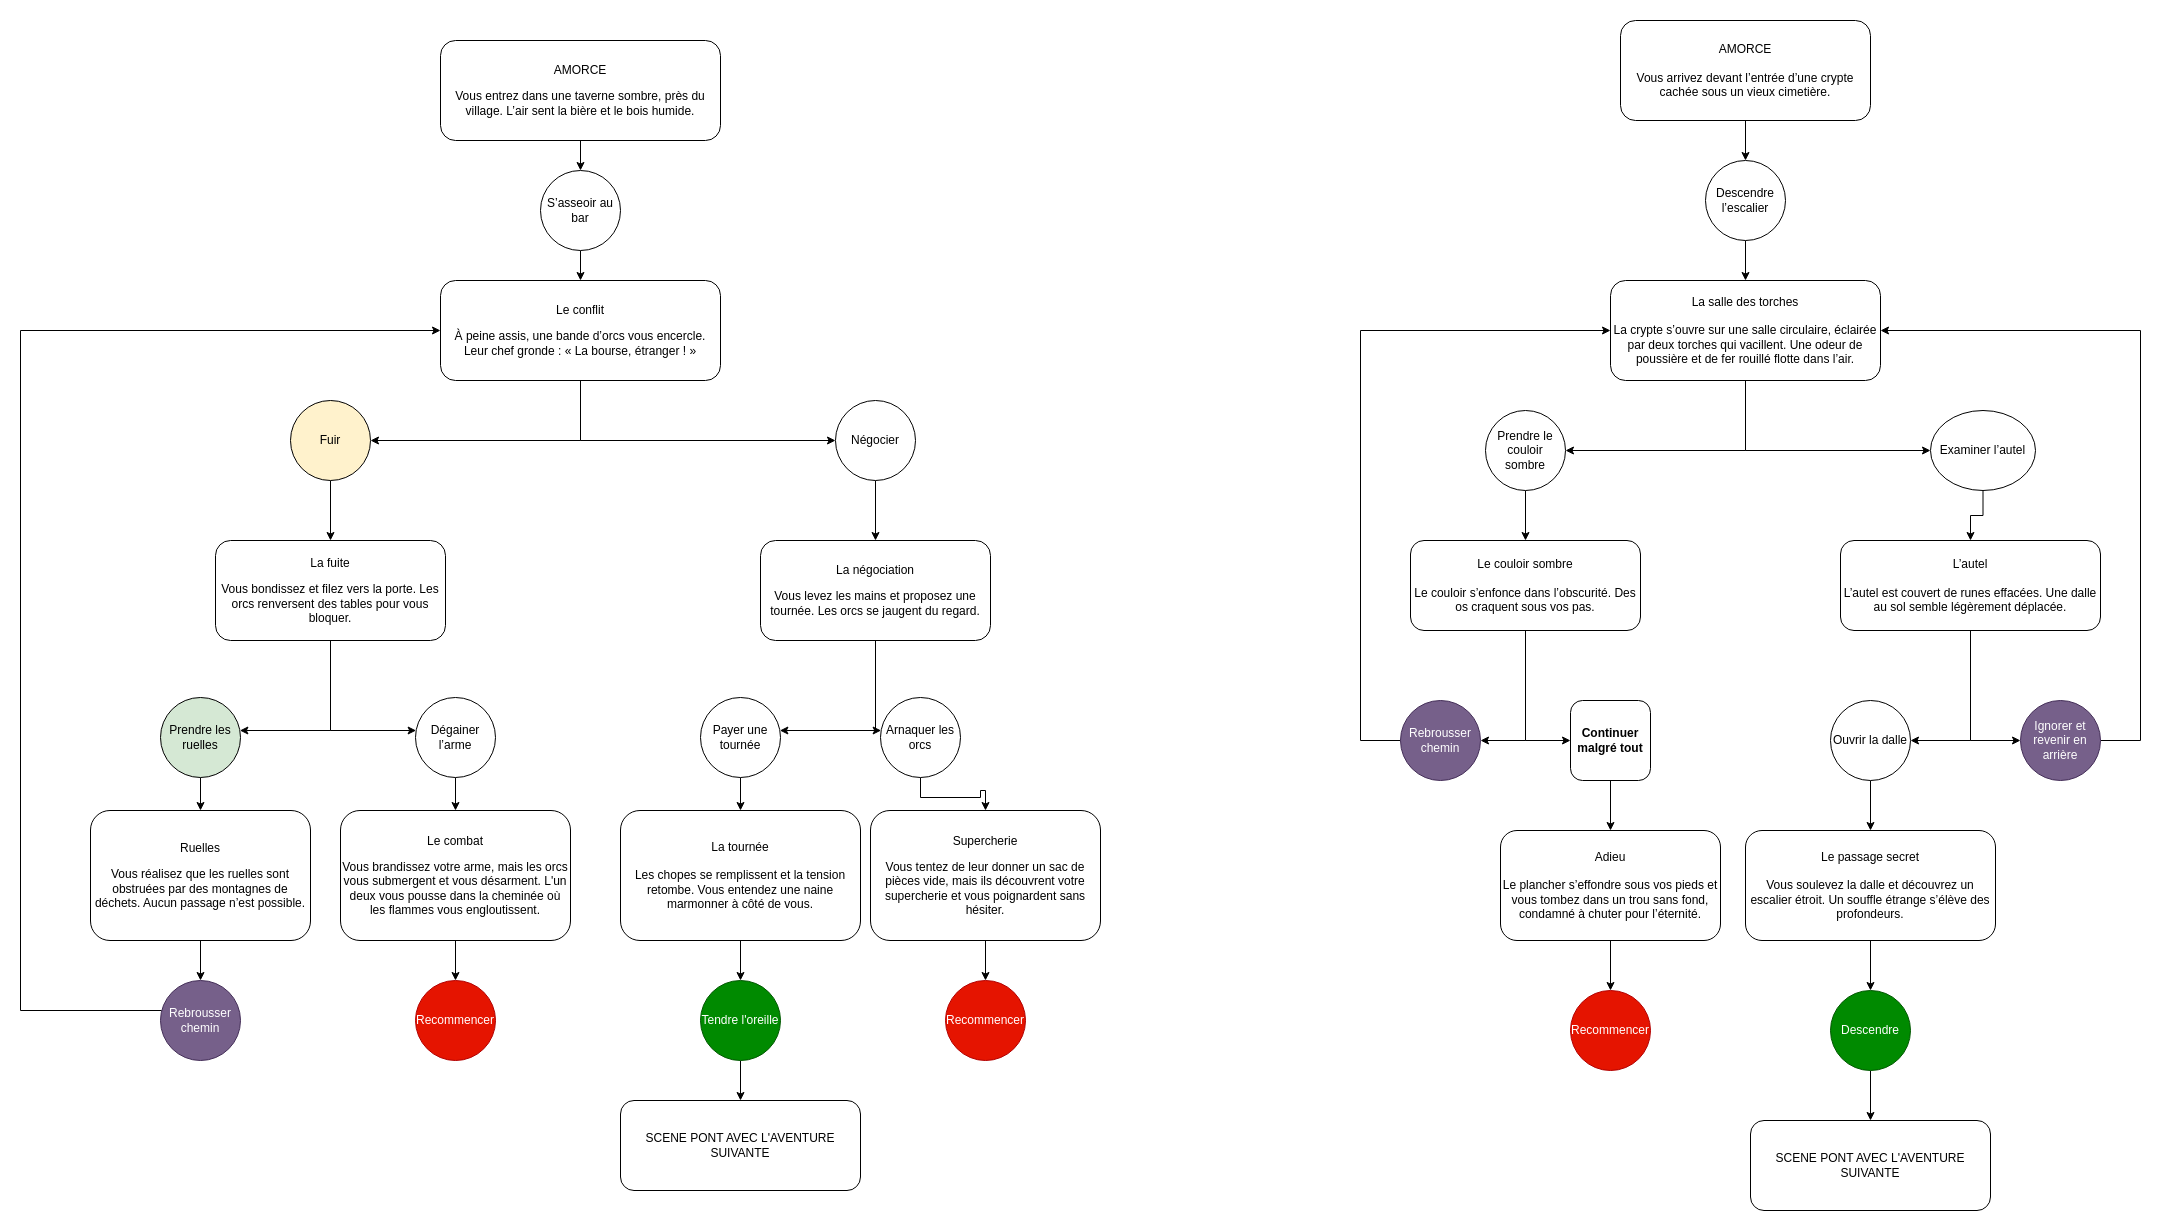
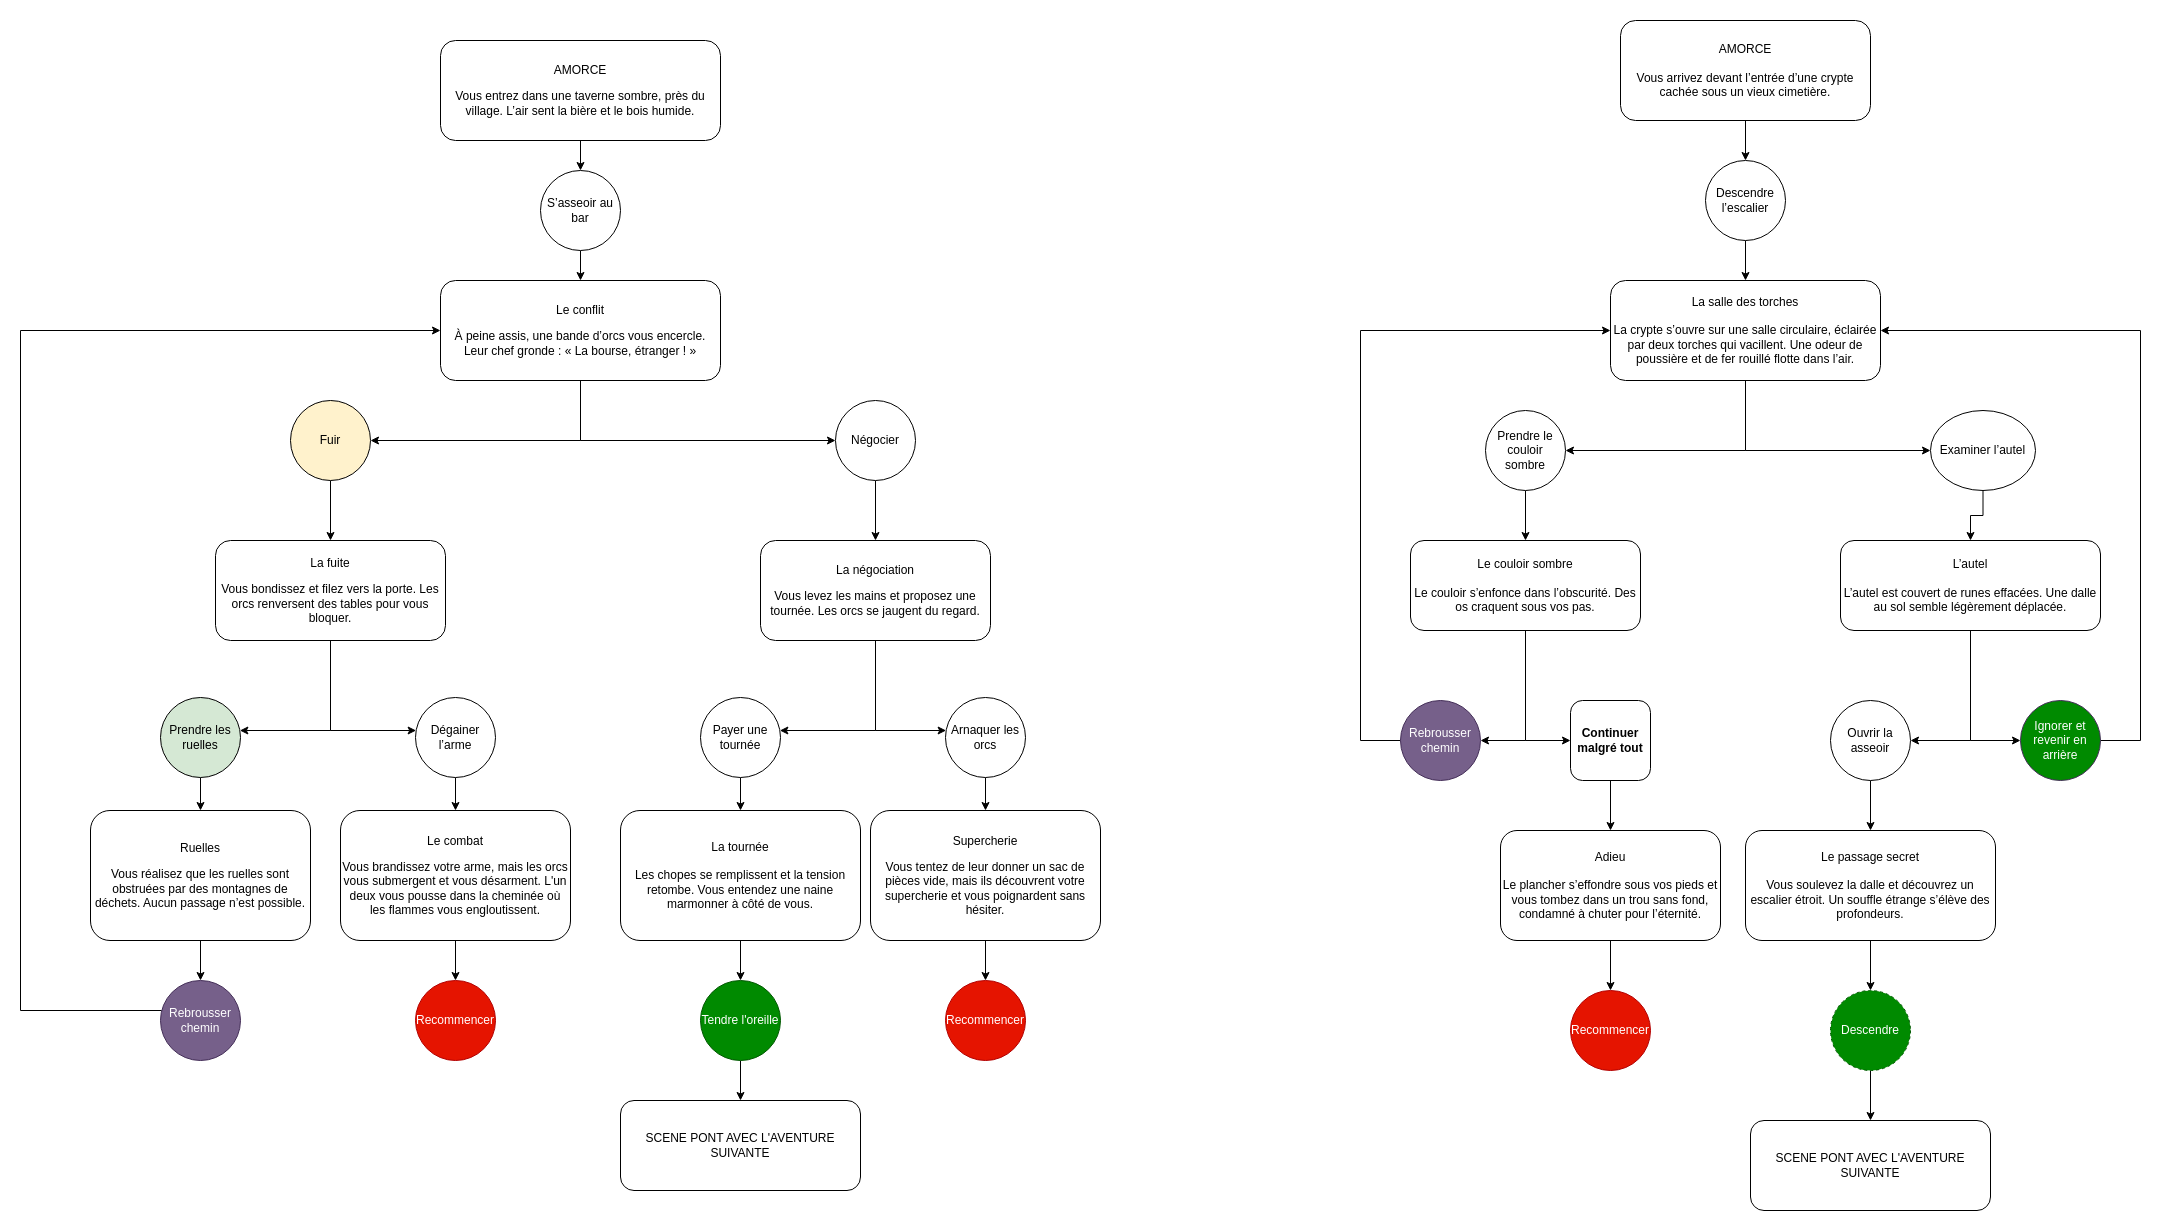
node "Arnaquer les orcs": moved (921, 738) -> (986, 738)
node "Ouvrir la dalle": label "Ouvrir la dalle" -> "Ouvrir la asseoir"
node "Ignorer et revenir en arrière": fillcolor #76608a -> #008a00
node "Descendre": style solid -> dashed
